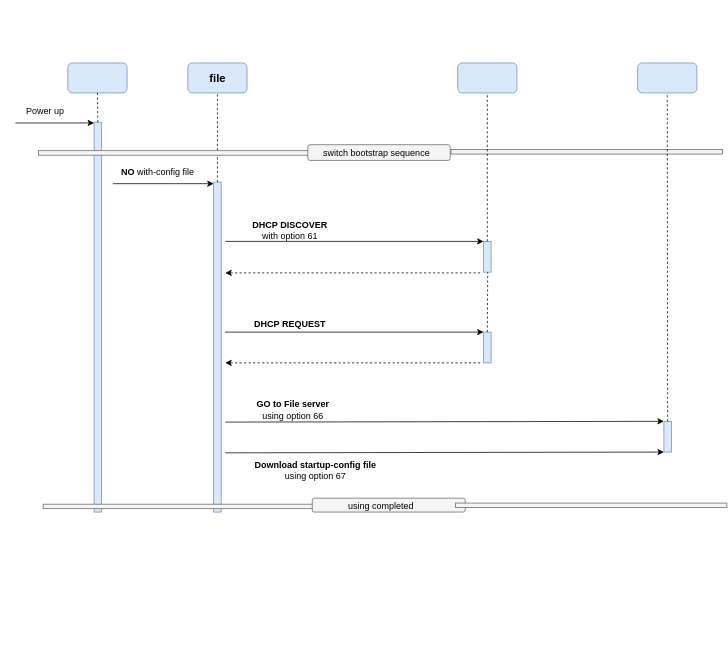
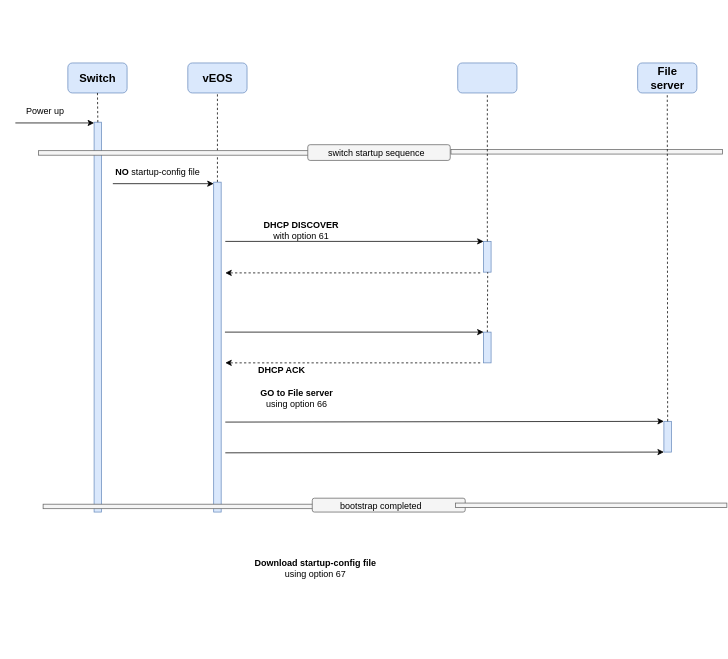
node "Switch": added
node "file": label "file" -> "vEOS"
node "File server": added
node "switch bootstrap sequence": label "switch bootstrap sequence" -> "switch startup sequence"
node "NO with-config file": label "NO with-config file" -> "NO startup-config file"
node "DHCP DISCOVER with option 61": moved (290, 230) -> (302, 230)
node "DHCP REQUEST": removed
node "DHCP ACK": added
node "GO to File server using option 66": moved (293, 410) -> (297, 399)
node "Download startup-config file using option 67": moved (316, 471) -> (316, 568)
node "using completed": label "using completed" -> "bootstrap completed"
